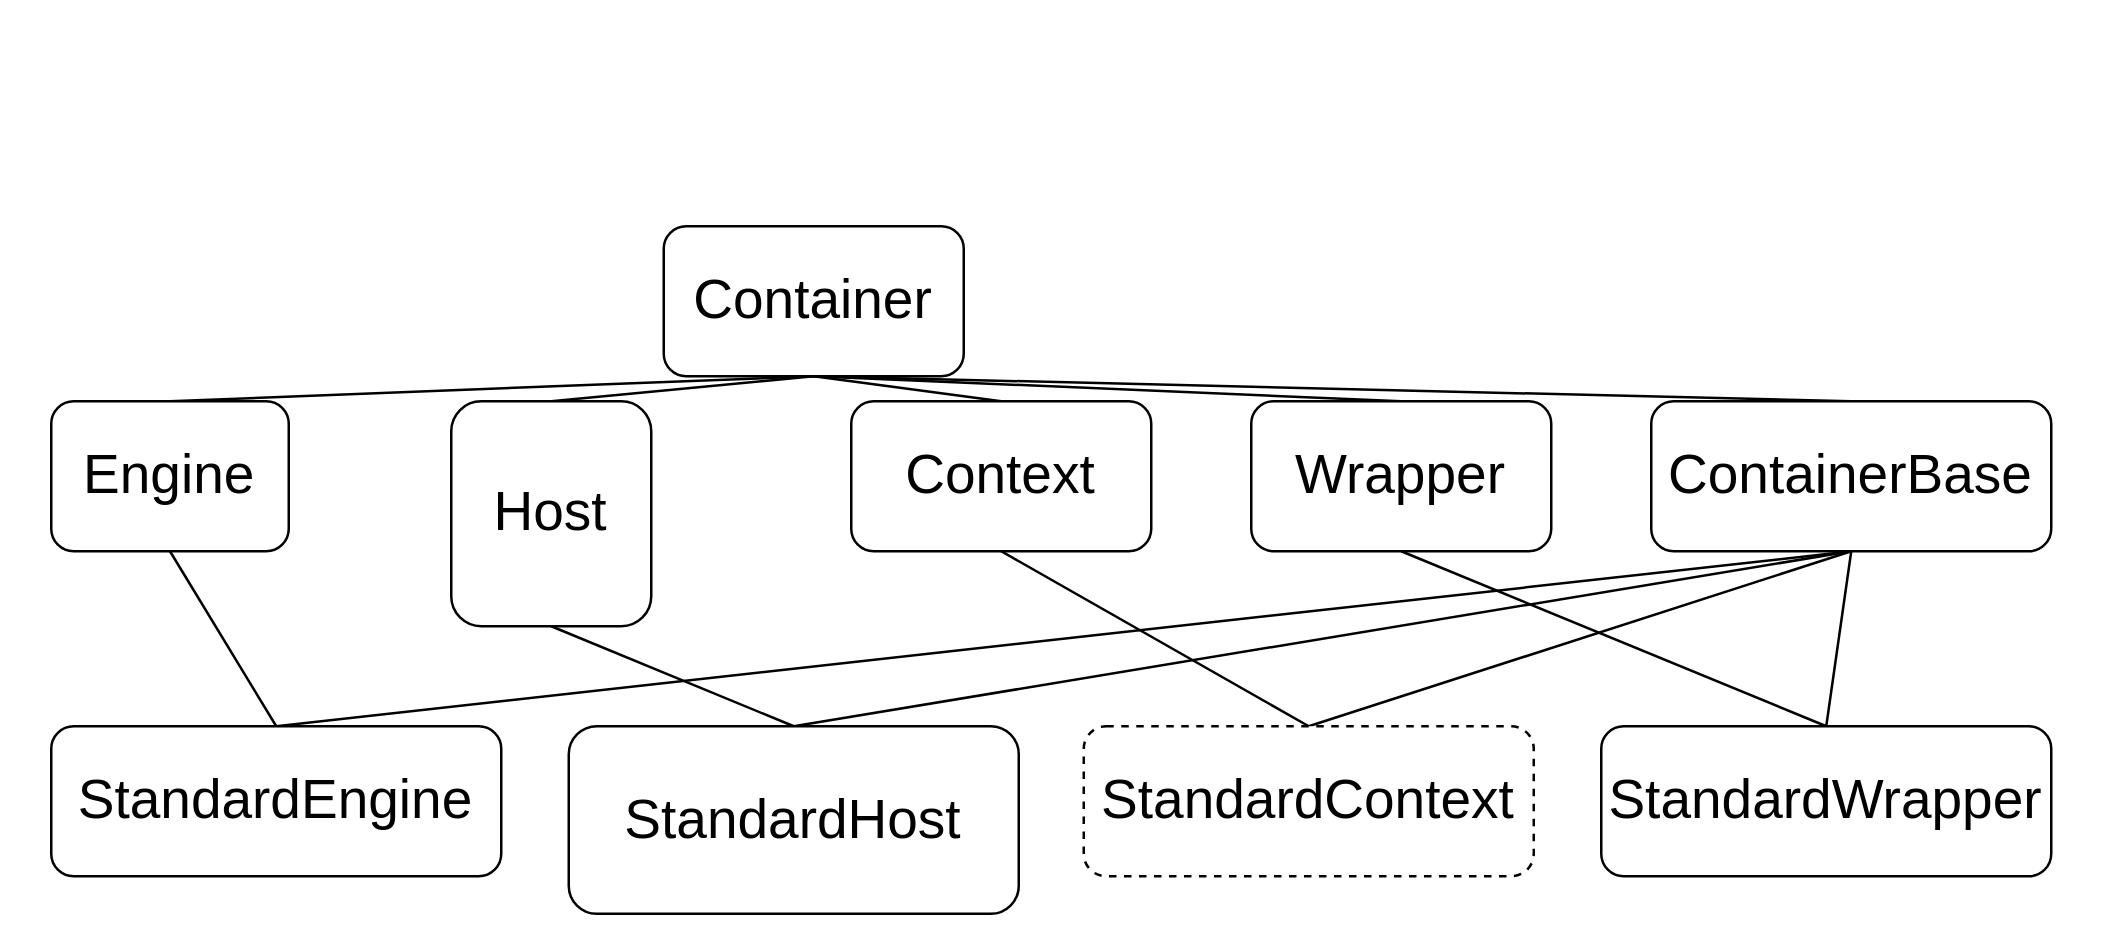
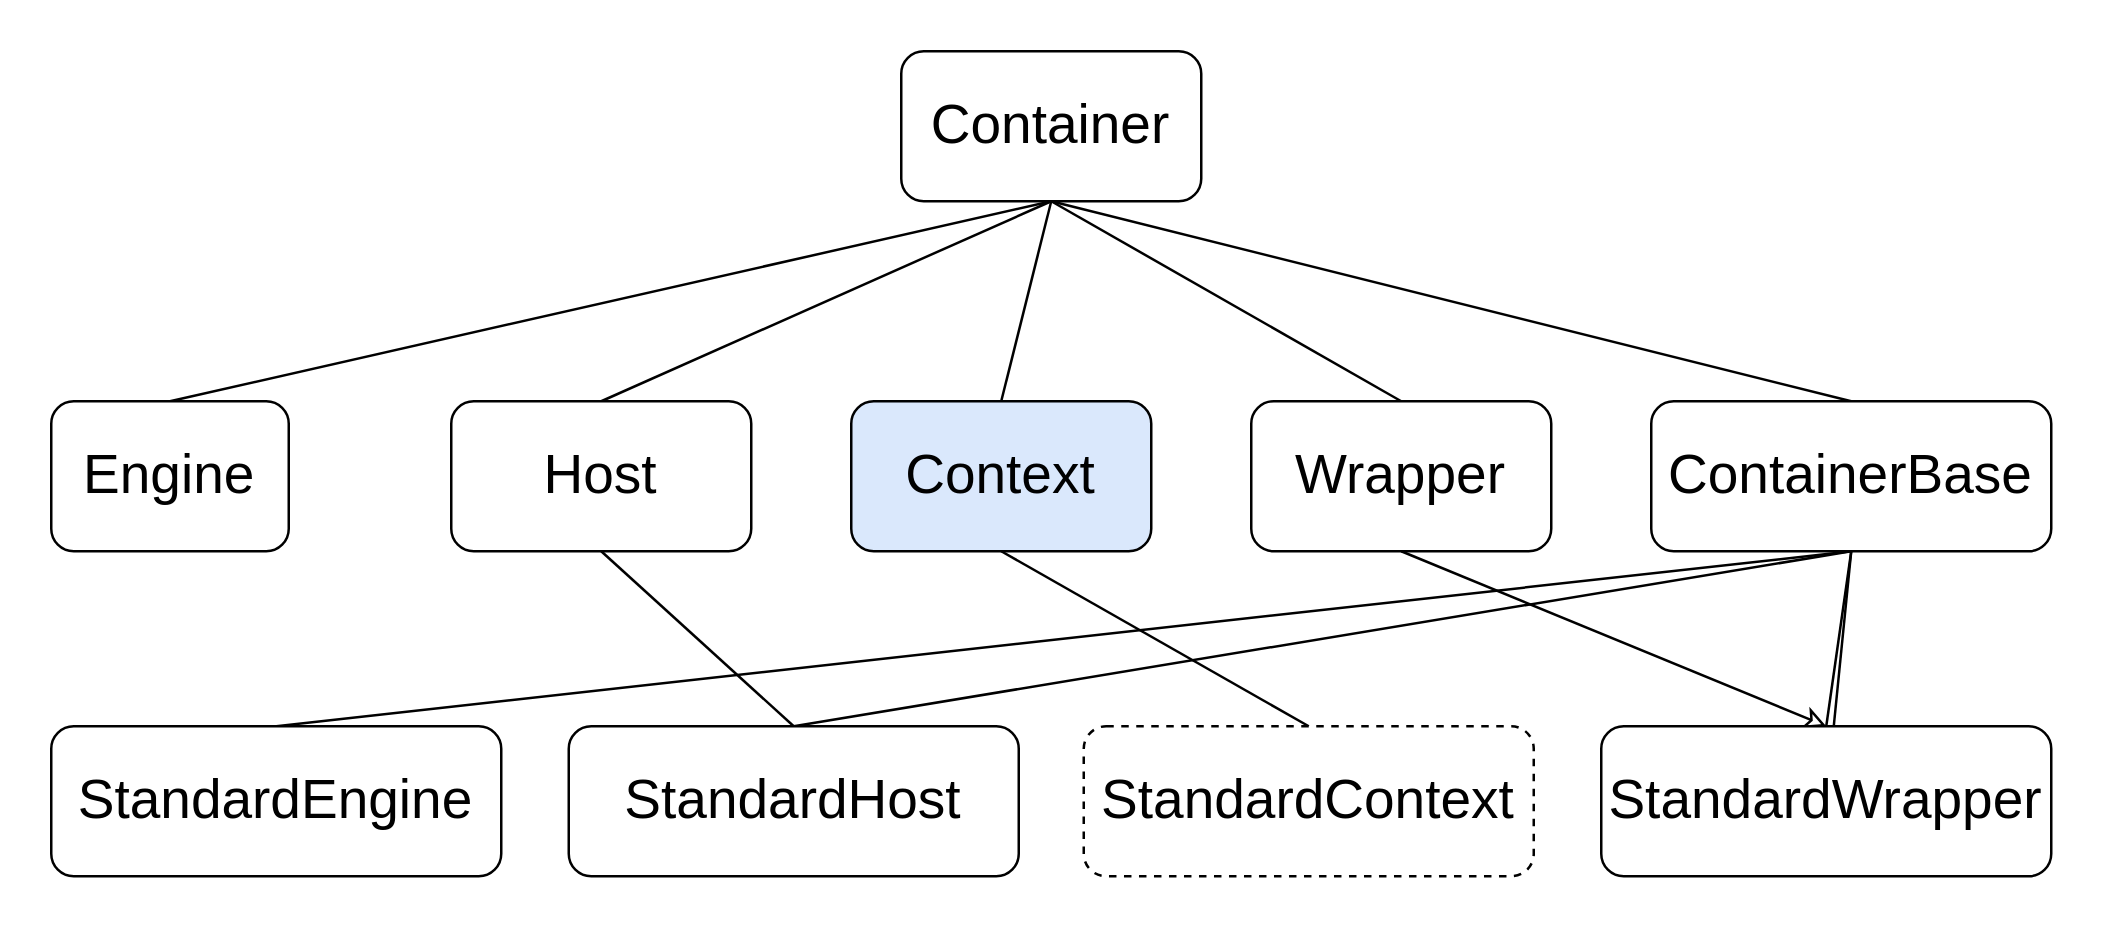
node "Container": moved (814, 301) -> (1051, 126)
node "Context": fillcolor #ffffff -> #dae8fc
node "Host": size 200x225 -> 300x150
edge "Engine" -- "StandardEngine": removed
edge "ContainerBase" -- "StandardContext": now "ContainerBase" -- "StandardWrapper"
edge "Wrapper" -- "StandardWrapper": arrowhead none -> classic
node "StandardHost": size 450x188 -> 450x150
